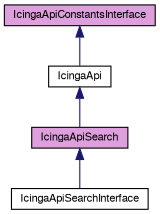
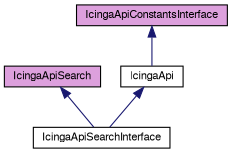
edge "IcingaApiSearch" -> "IcingaApi": now "IcingaApiSearchInterface" -> "IcingaApi"
